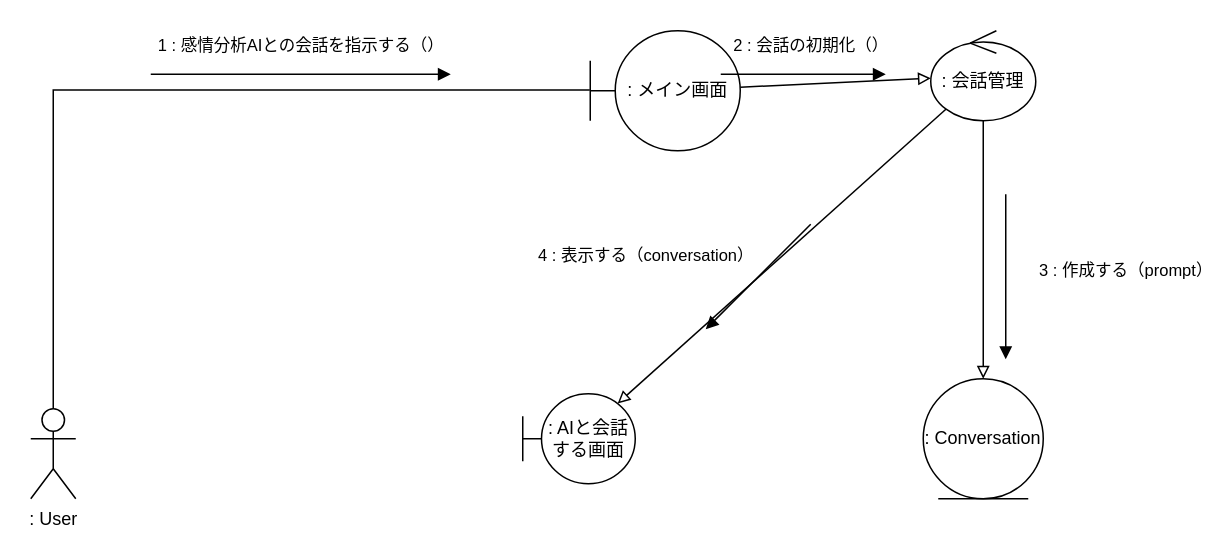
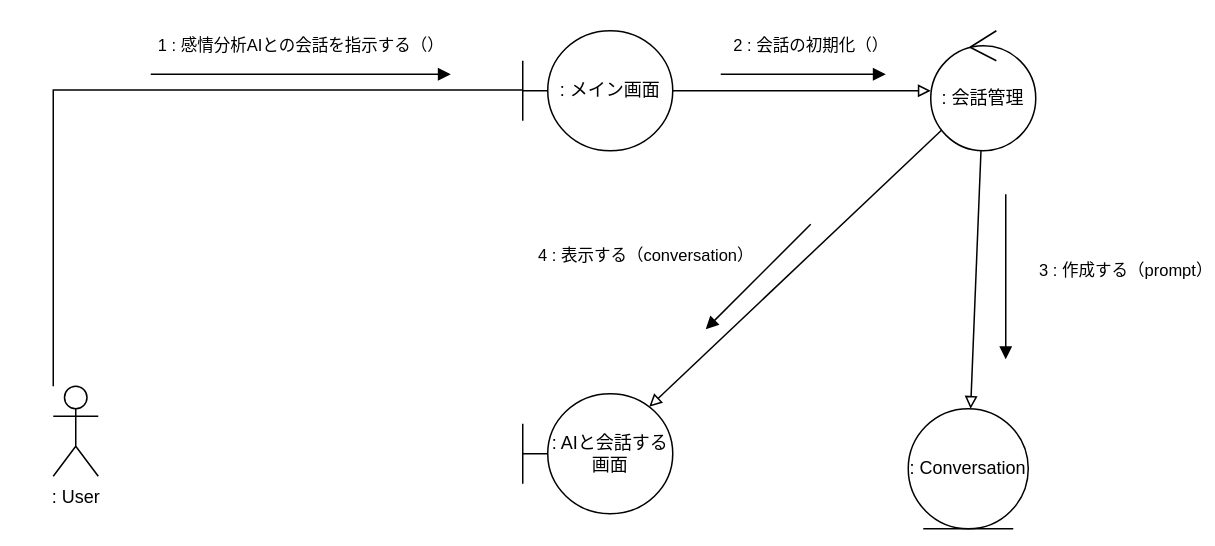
node ": 会話管理": size 105x90 -> 105x120
node ": メイン画面": moved (665, 91) -> (598, 91)
node ": AIと会話する画面": size 113x90 -> 150x120
node ": Conversation": moved (983, 439) -> (968, 469)
node ": User": moved (53, 454) -> (76, 431)
